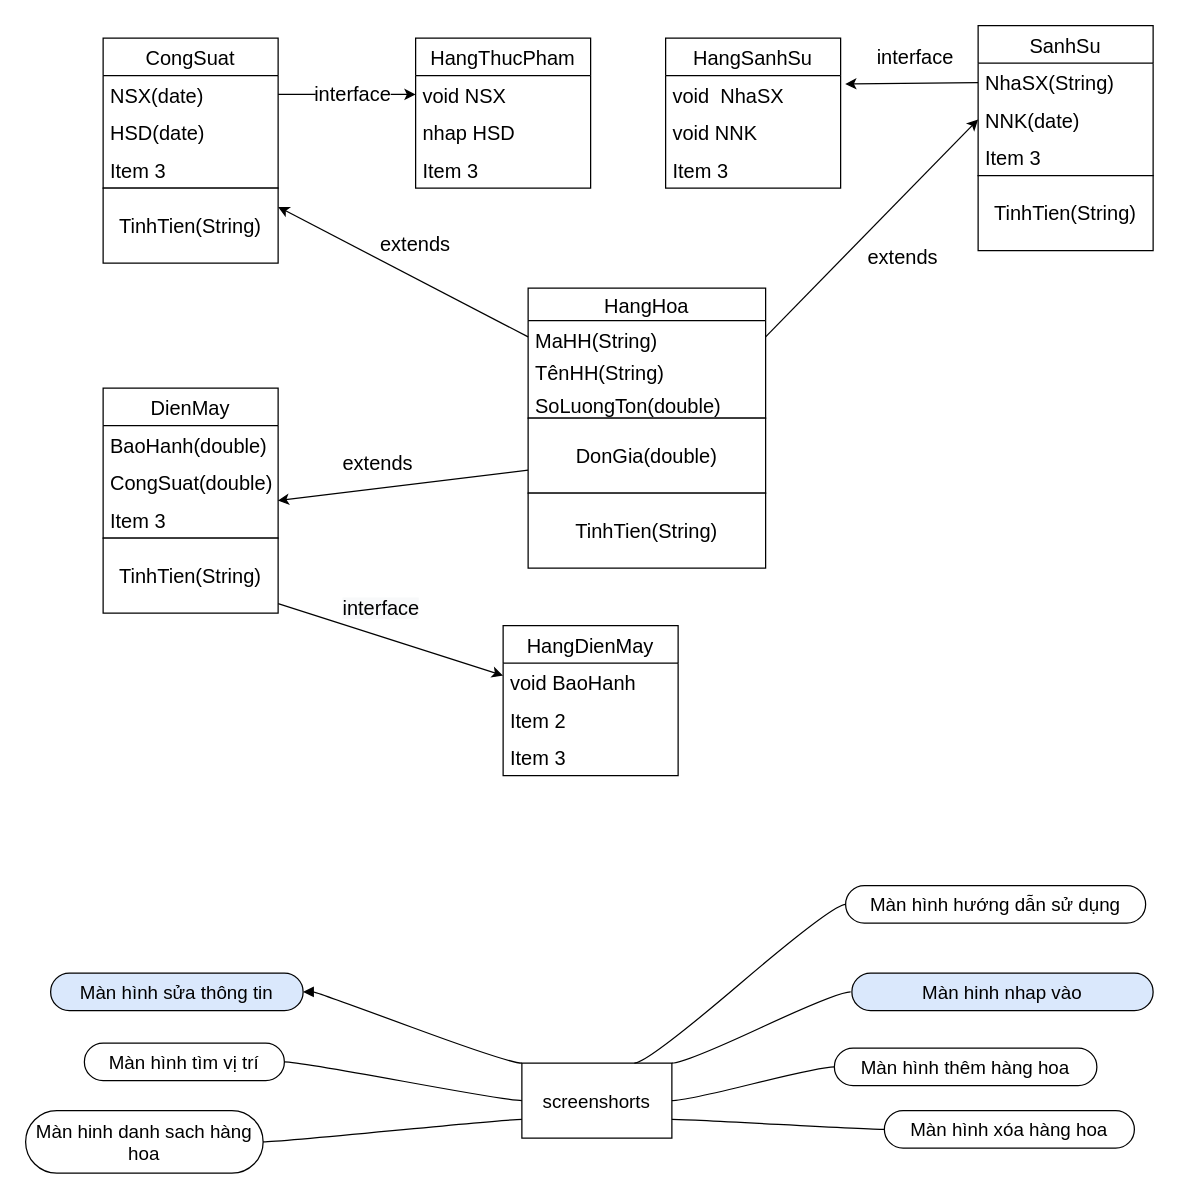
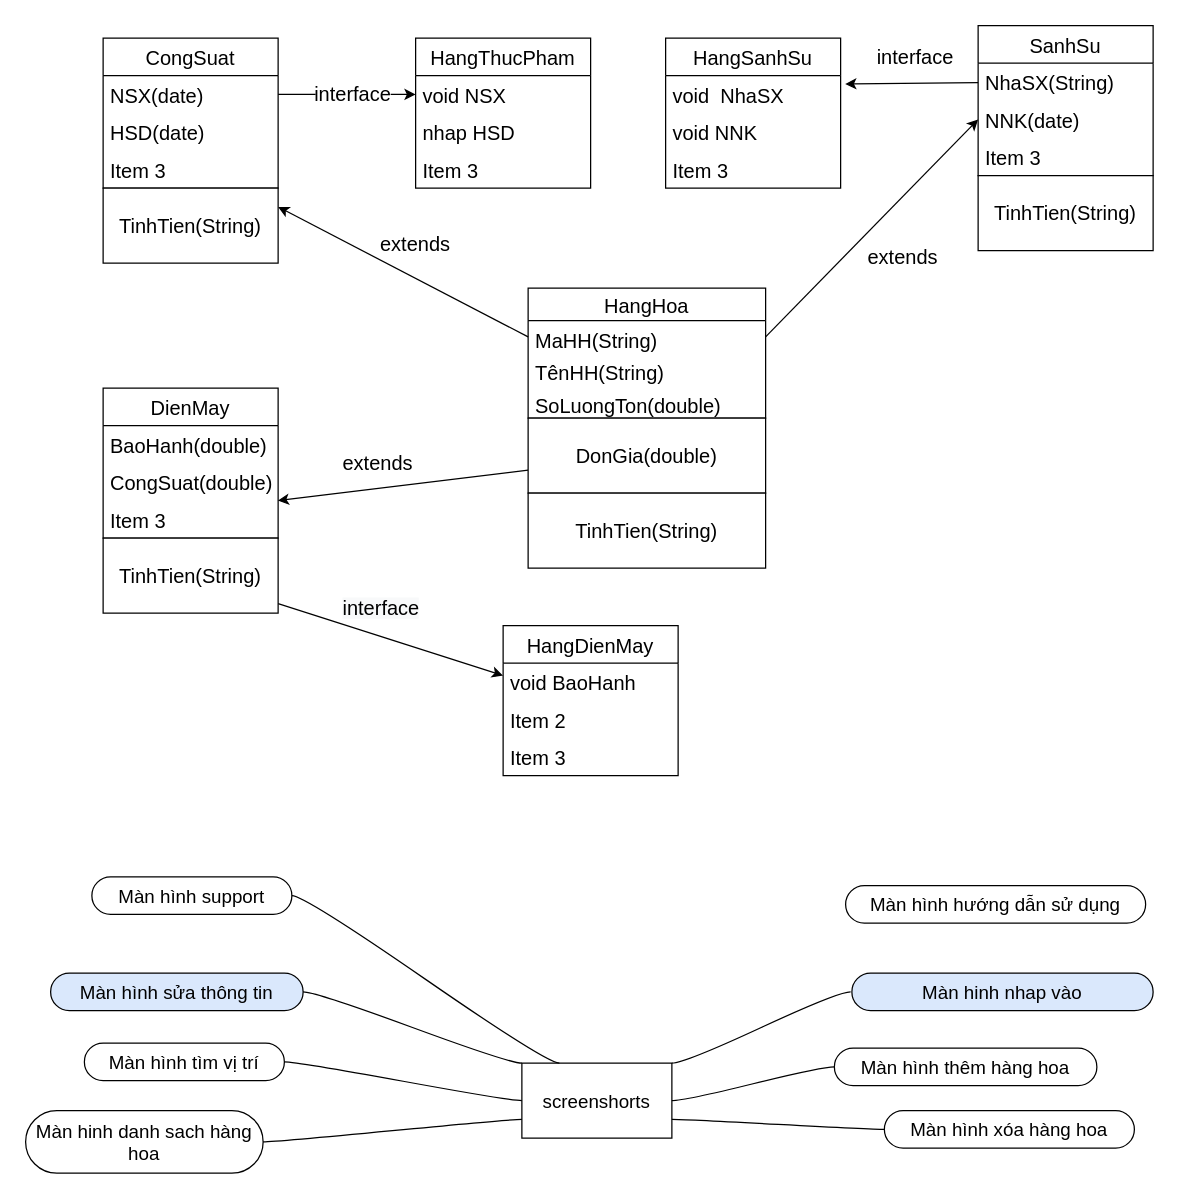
node "Màn hình support": added
edge "Màn hình support" -- "screenshorts": added
edge "Màn hình hướng dẫn sử dụng" -- "screenshorts": removed
edge "screenshorts" -> "Màn hình sửa thông tin": arrowhead block -> none
